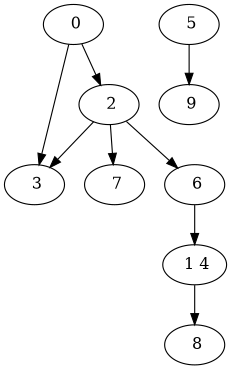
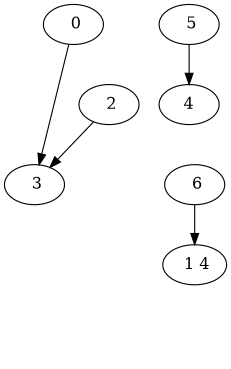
edge "0" -> "2": removed
node "9": label "9" -> "4"
edge "2" -> "6": removed
node "7": removed
node "8": removed
